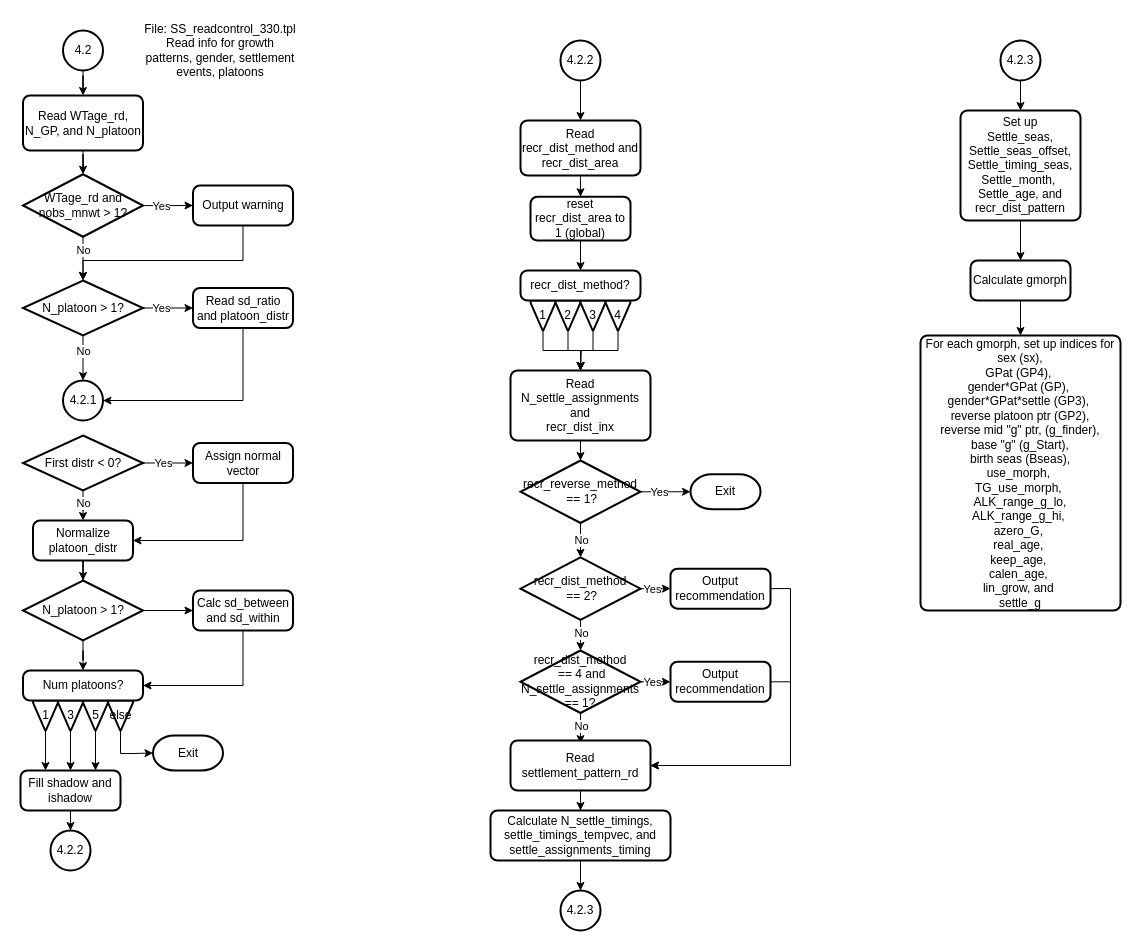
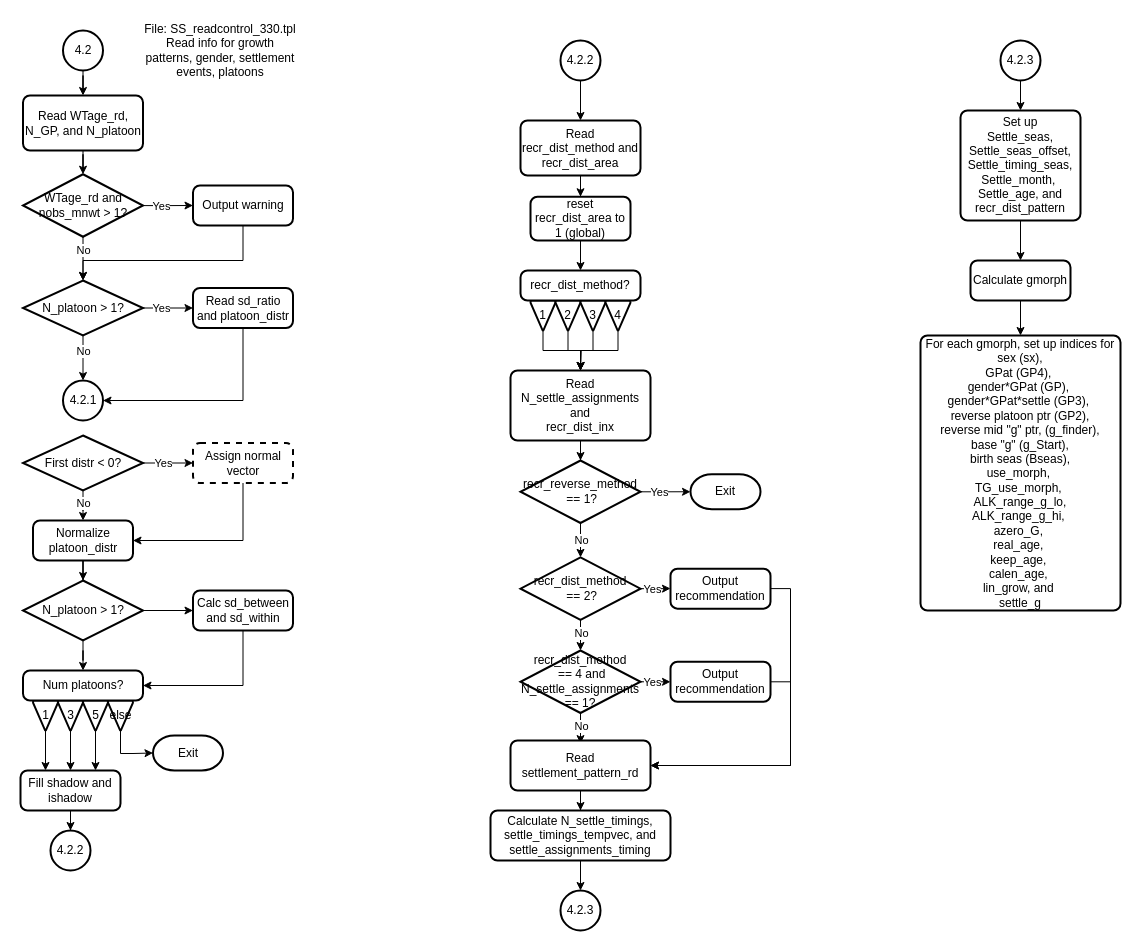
node "Assign normal vector": style solid -> dashed
